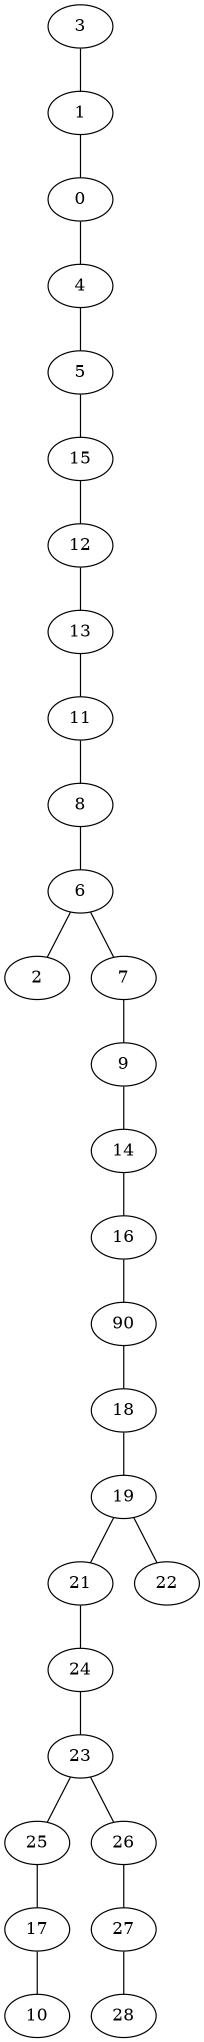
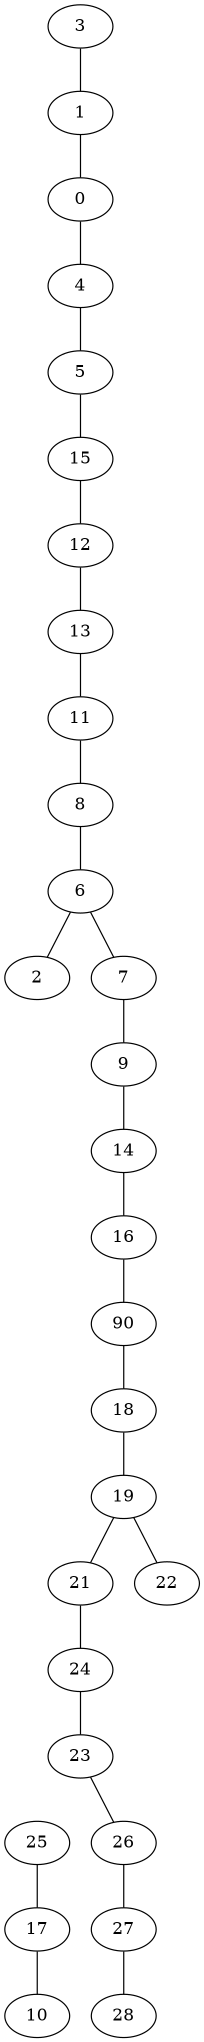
edge "23" -- "25": removed
